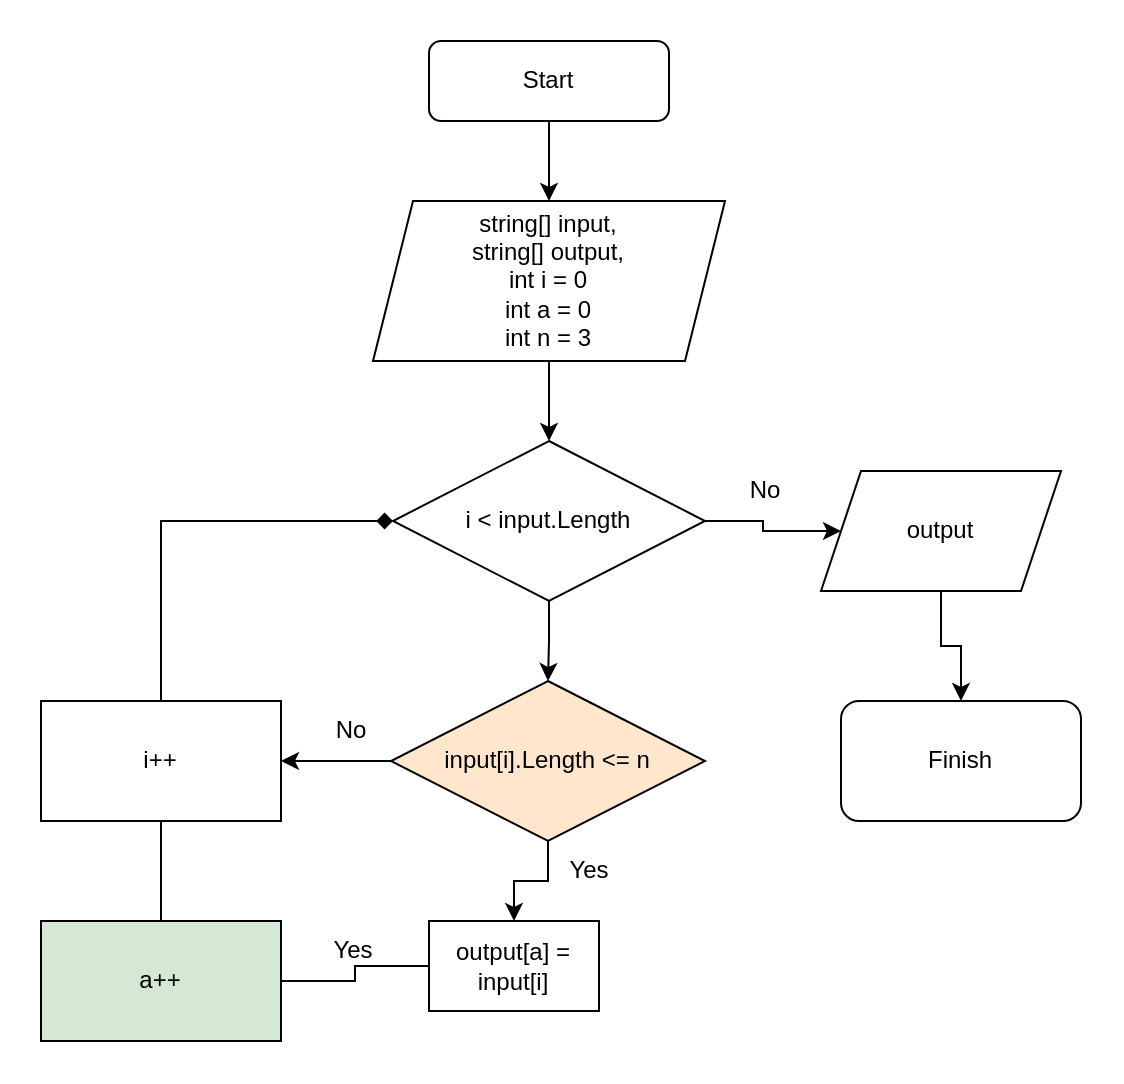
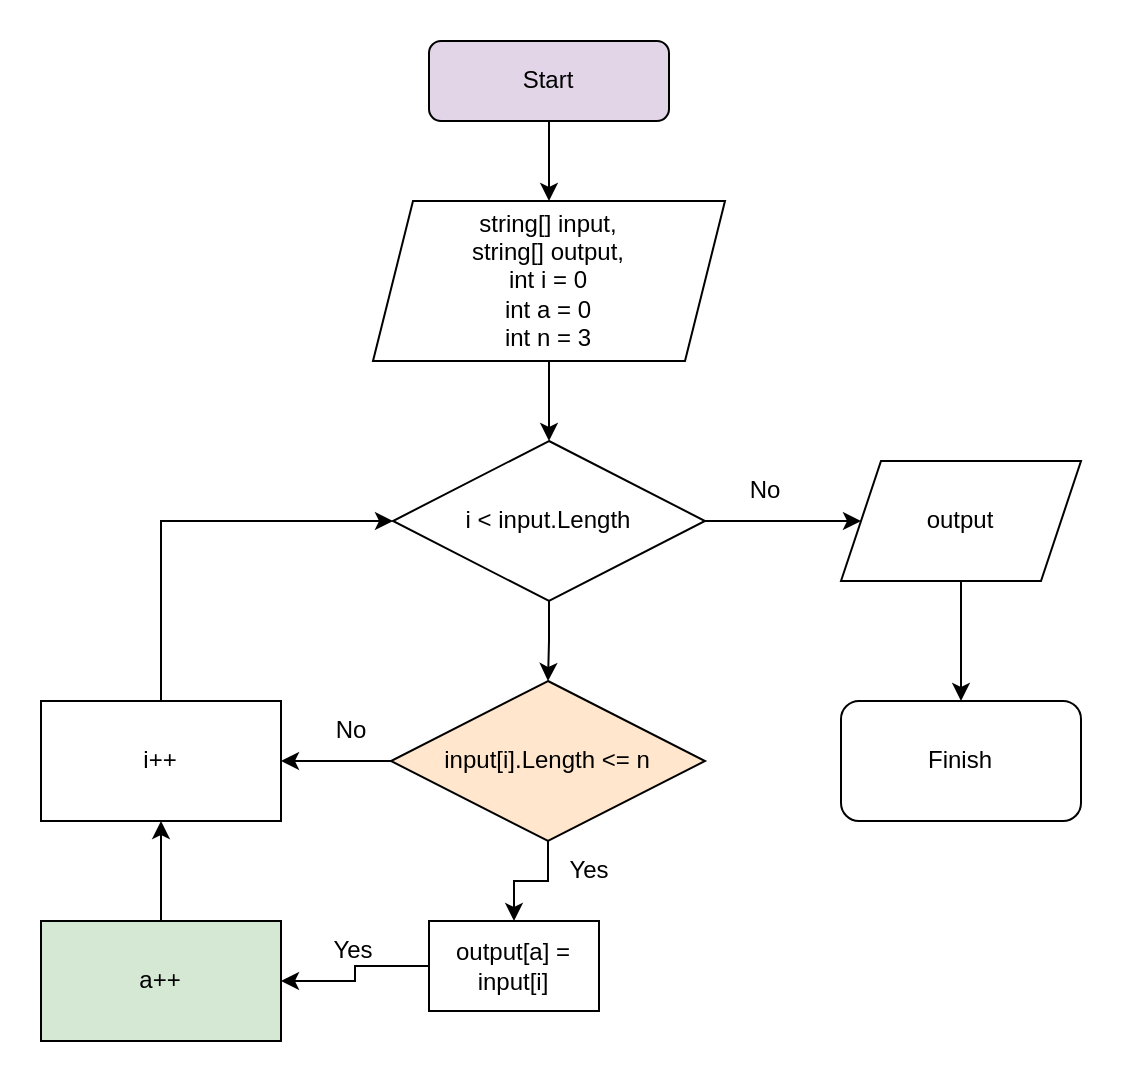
node "Start": fillcolor #ffffff -> #e1d5e7
edge "i++" -> "i < input.Length": arrowhead diamond -> classic
node "output": moved (941, 531) -> (961, 521)
edge "i++" -- "a++": arrowhead none -> classic
edge "output[a] = input[i]" -- "a++": arrowhead none -> classic
